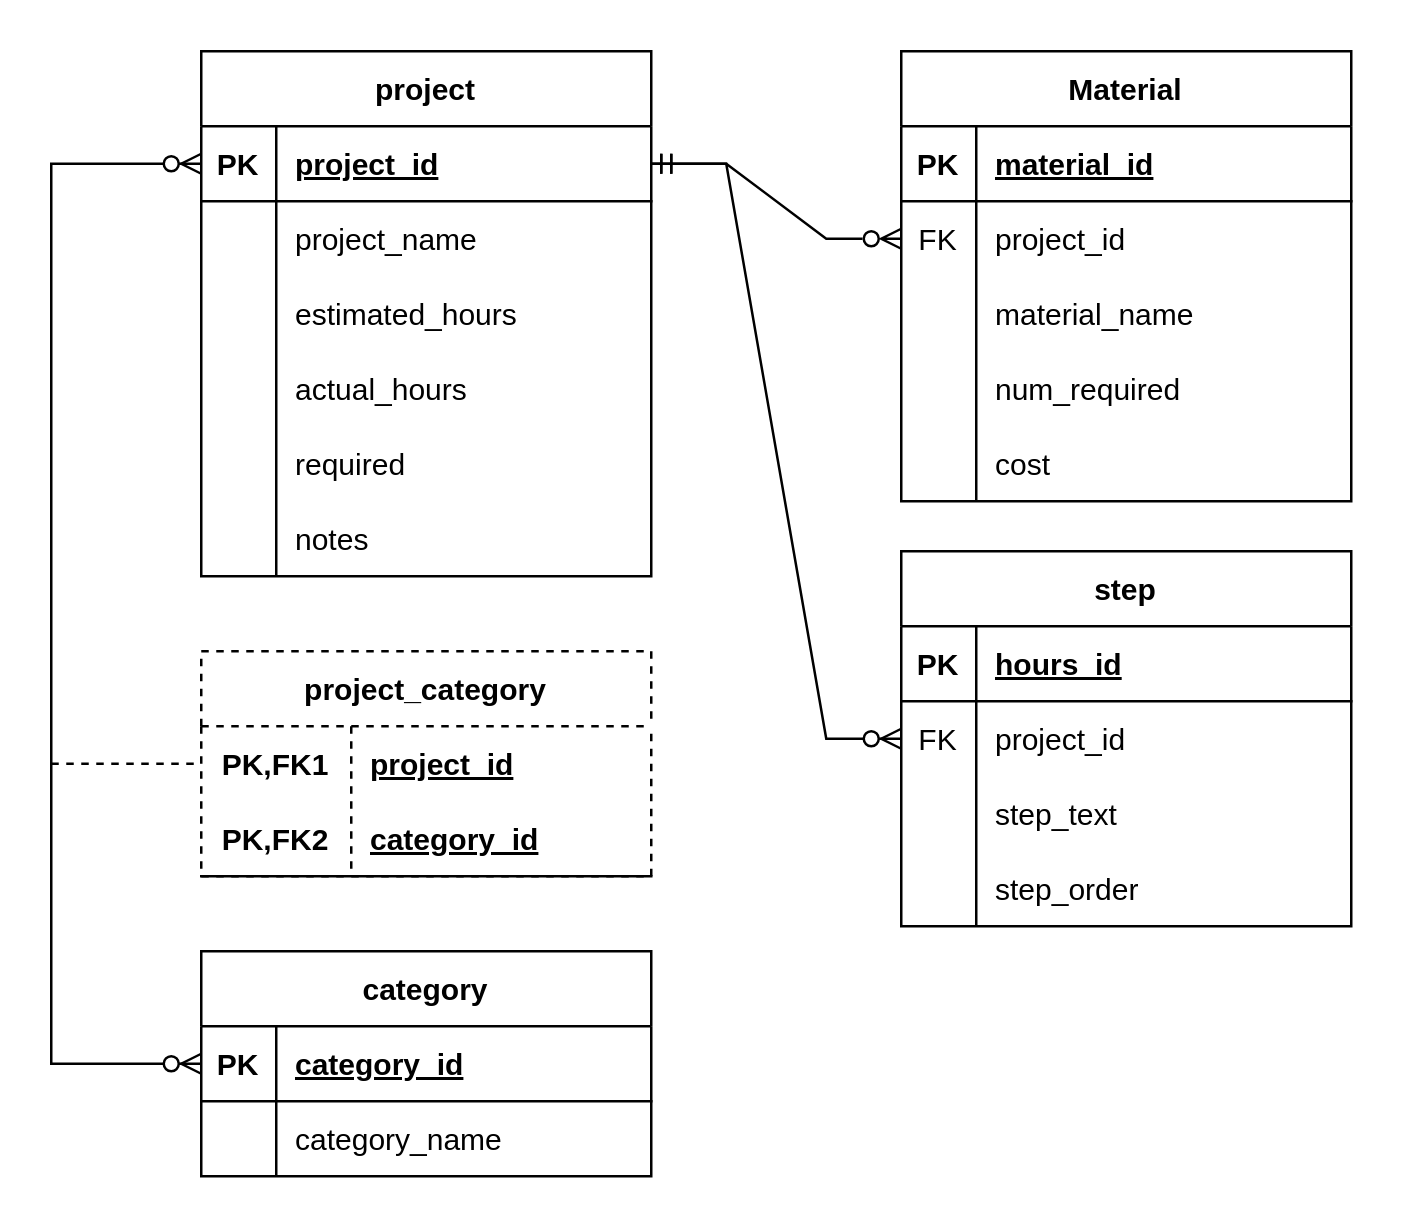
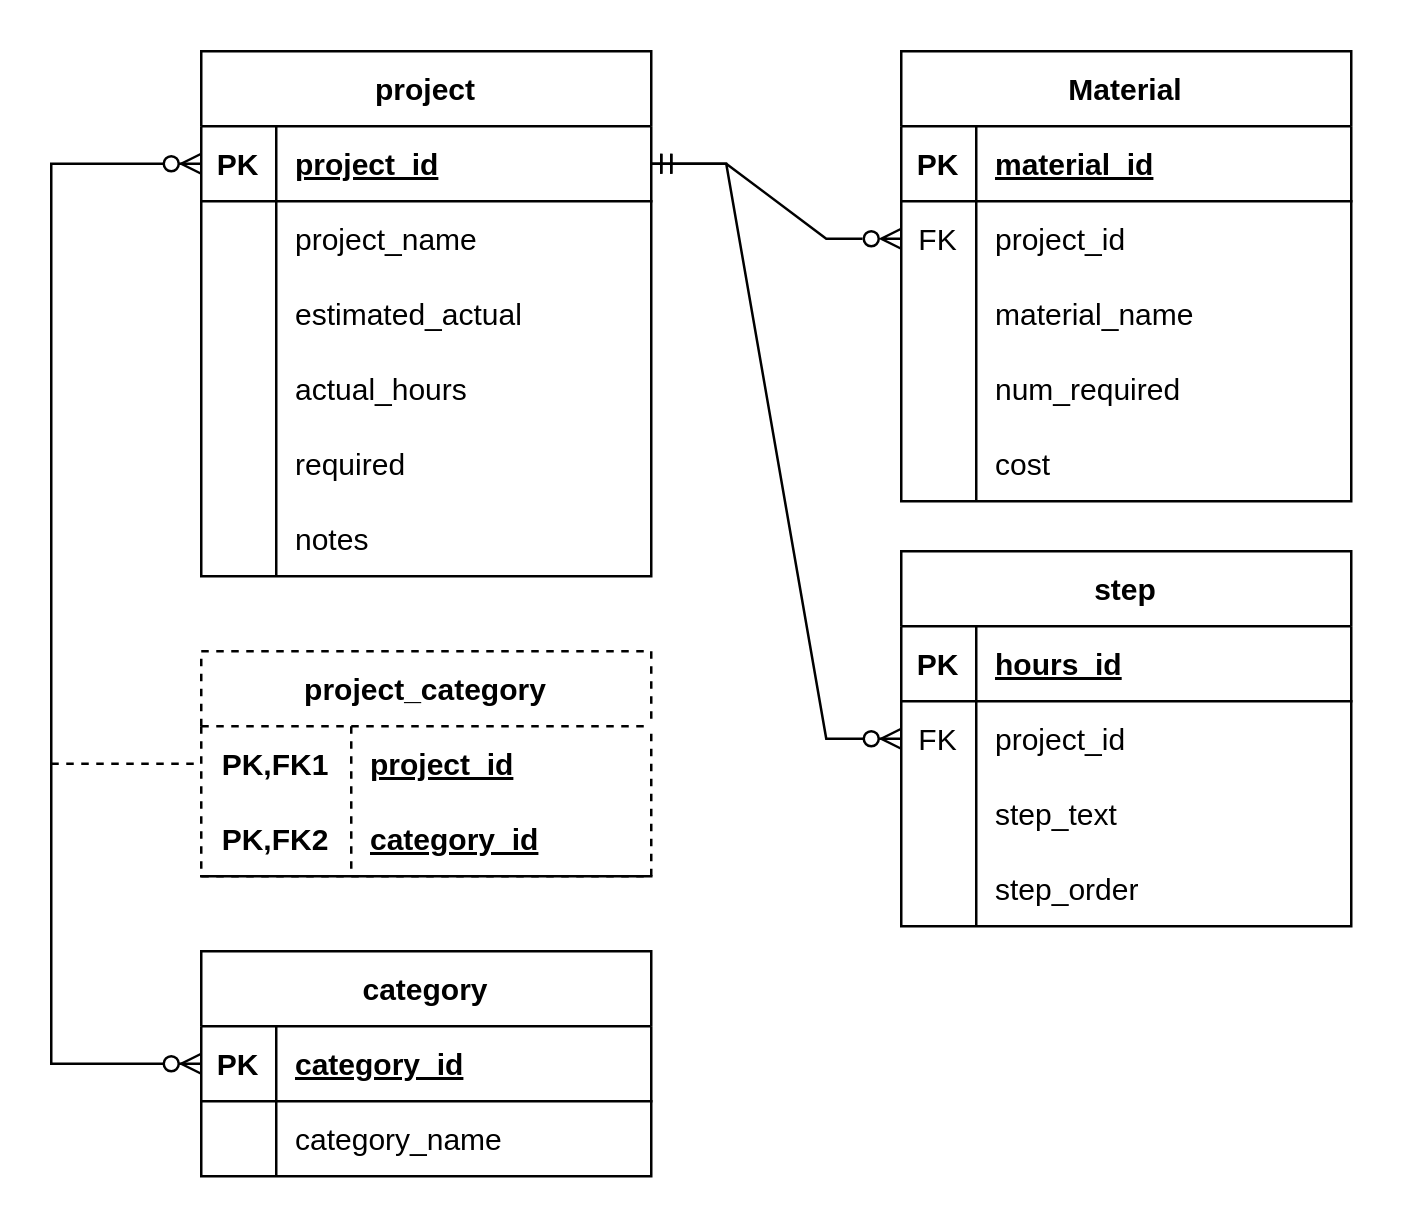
node "estimated_hours": label "estimated_hours" -> "estimated_actual"
